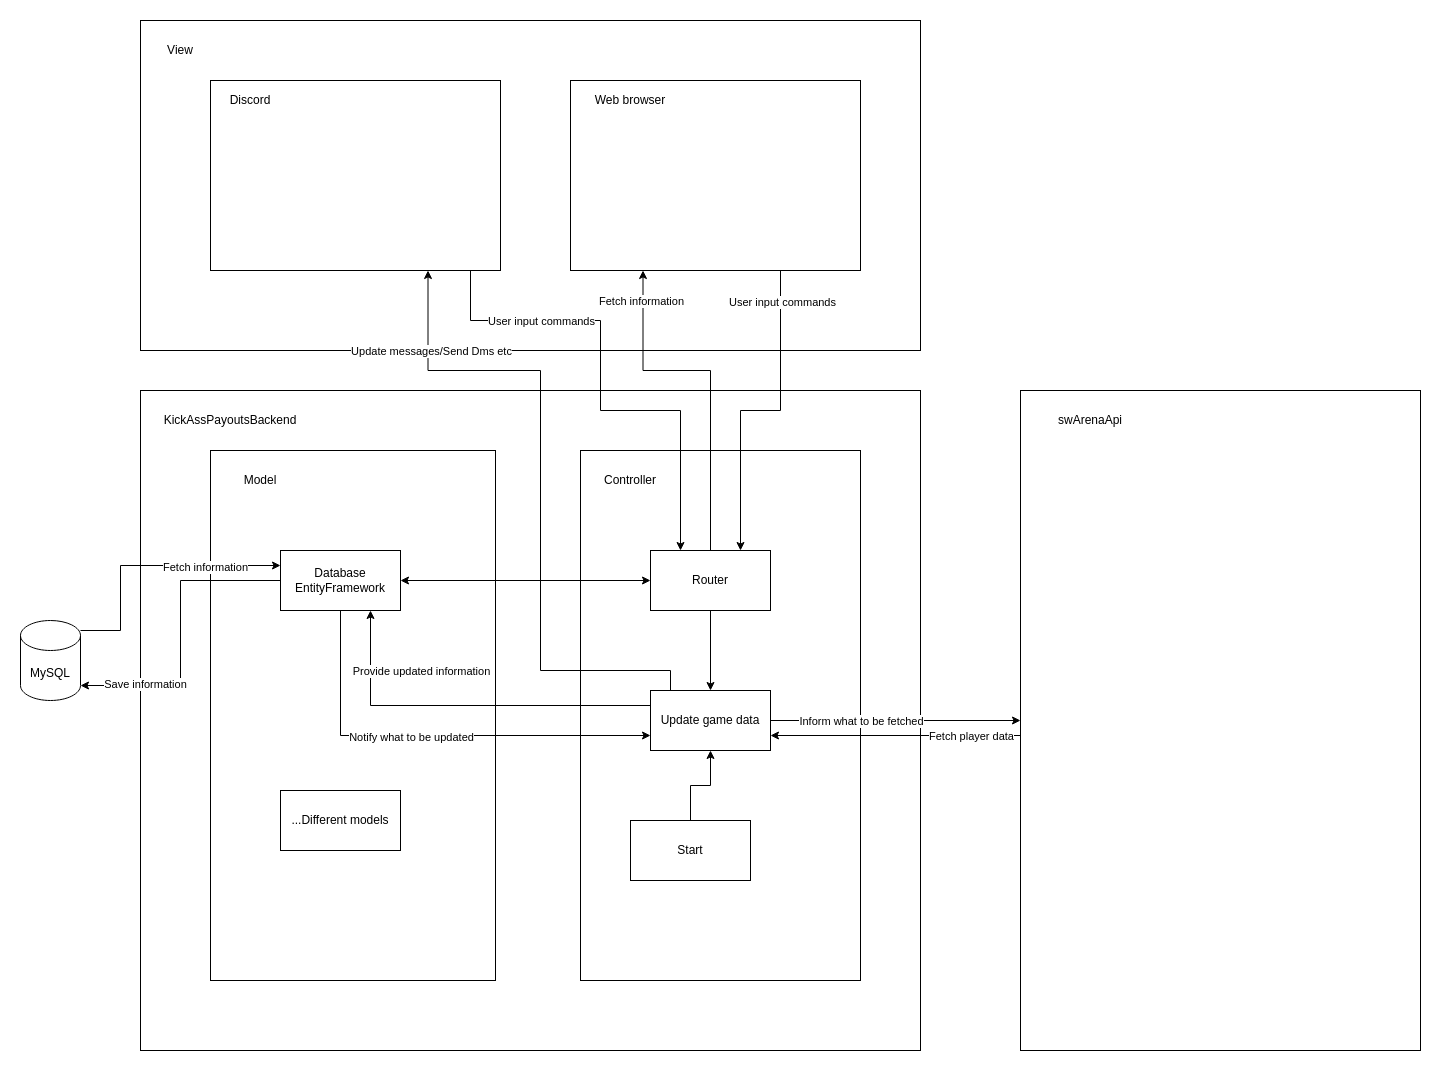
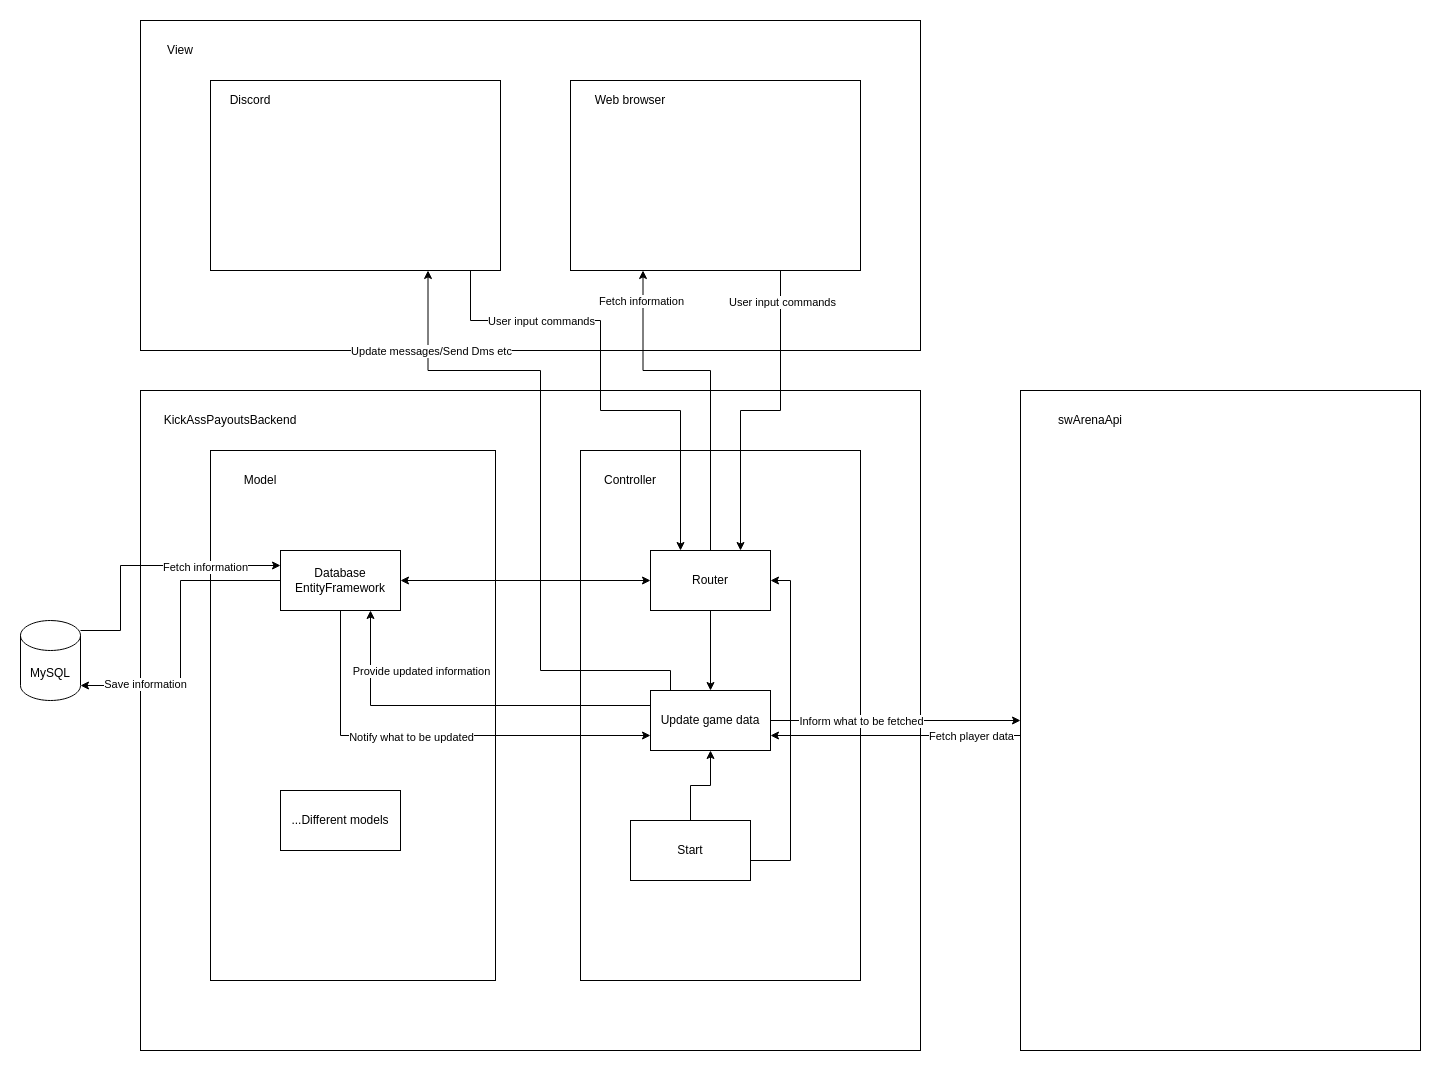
edge "Start" -> "Router": added
